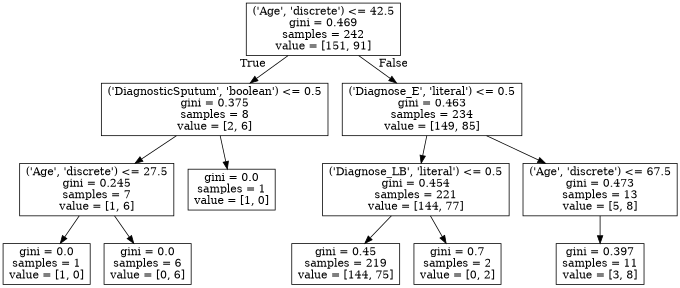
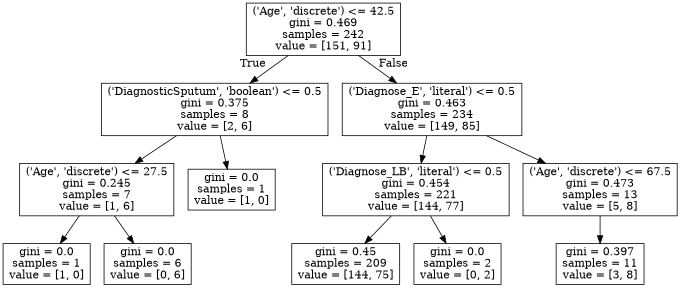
node "gini = 0.45 samples = 219 value = [144, 75]": label "gini = 0.45 samples = 219 value = [144, 75]" -> "gini = 0.45 samples = 209 value = [144, 75]"
node "gini = 0.7 samples = 2 value = [0, 2]": label "gini = 0.7 samples = 2 value = [0, 2]" -> "gini = 0.0 samples = 2 value = [0, 2]"
